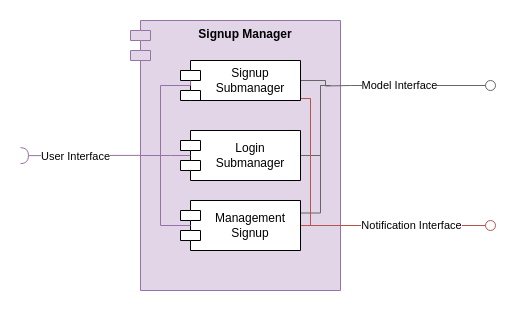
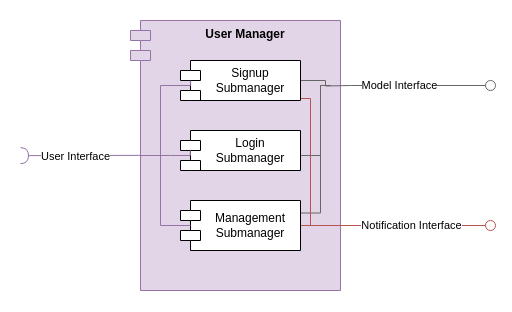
node "Signup Manager": label "Signup Manager" -> "User Manager"
node "Login Submanager": size 120x50 -> 120x40
node "Management Signup": label "Management Signup" -> "Management Submanager"
